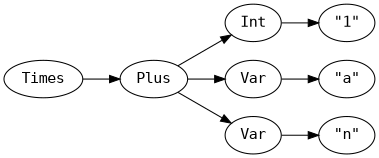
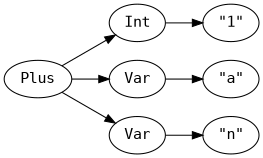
node "Times": removed
